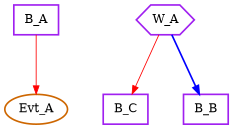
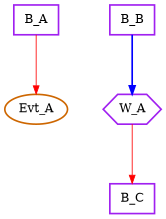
edge "W_A" -> "B_B": reversed
